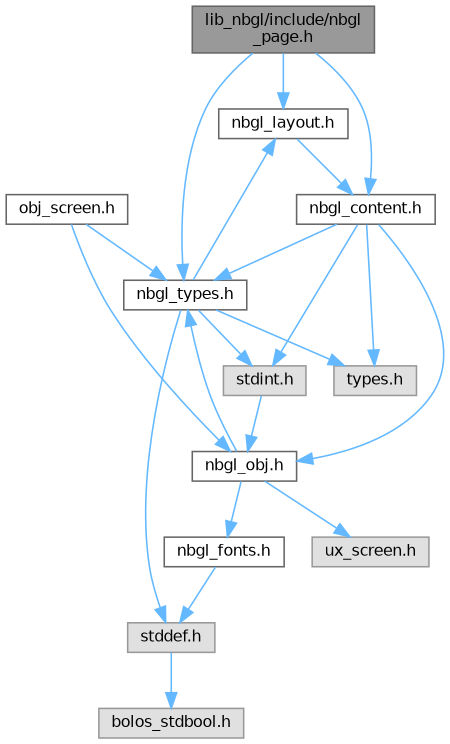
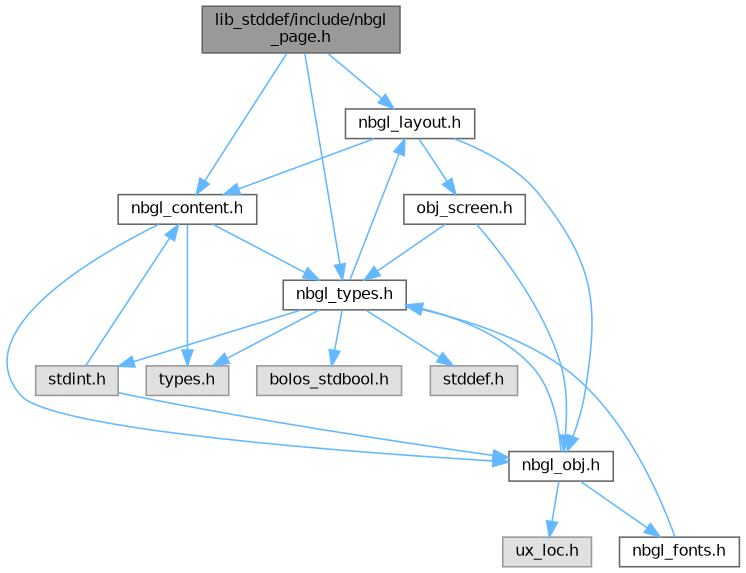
node "lib_nbgl/include/nbgl _page.h": label "lib_nbgl/include/nbgl _page.h" -> "lib_stddef/include/nbgl _page.h"
edge "nbgl_layout.h" -> "obj_screen.h": added
edge "nbgl_layout.h" -> "nbgl_obj.h": added
edge "nbgl_content.h" -> "stdint.h": reversed
node "ux_screen.h": label "ux_screen.h" -> "ux_loc.h"
edge "nbgl_fonts.h" -> "stddef.h": now "nbgl_fonts.h" -> "nbgl_types.h"
edge "stddef.h" -> "bolos_stdbool.h": now "nbgl_types.h" -> "bolos_stdbool.h"
